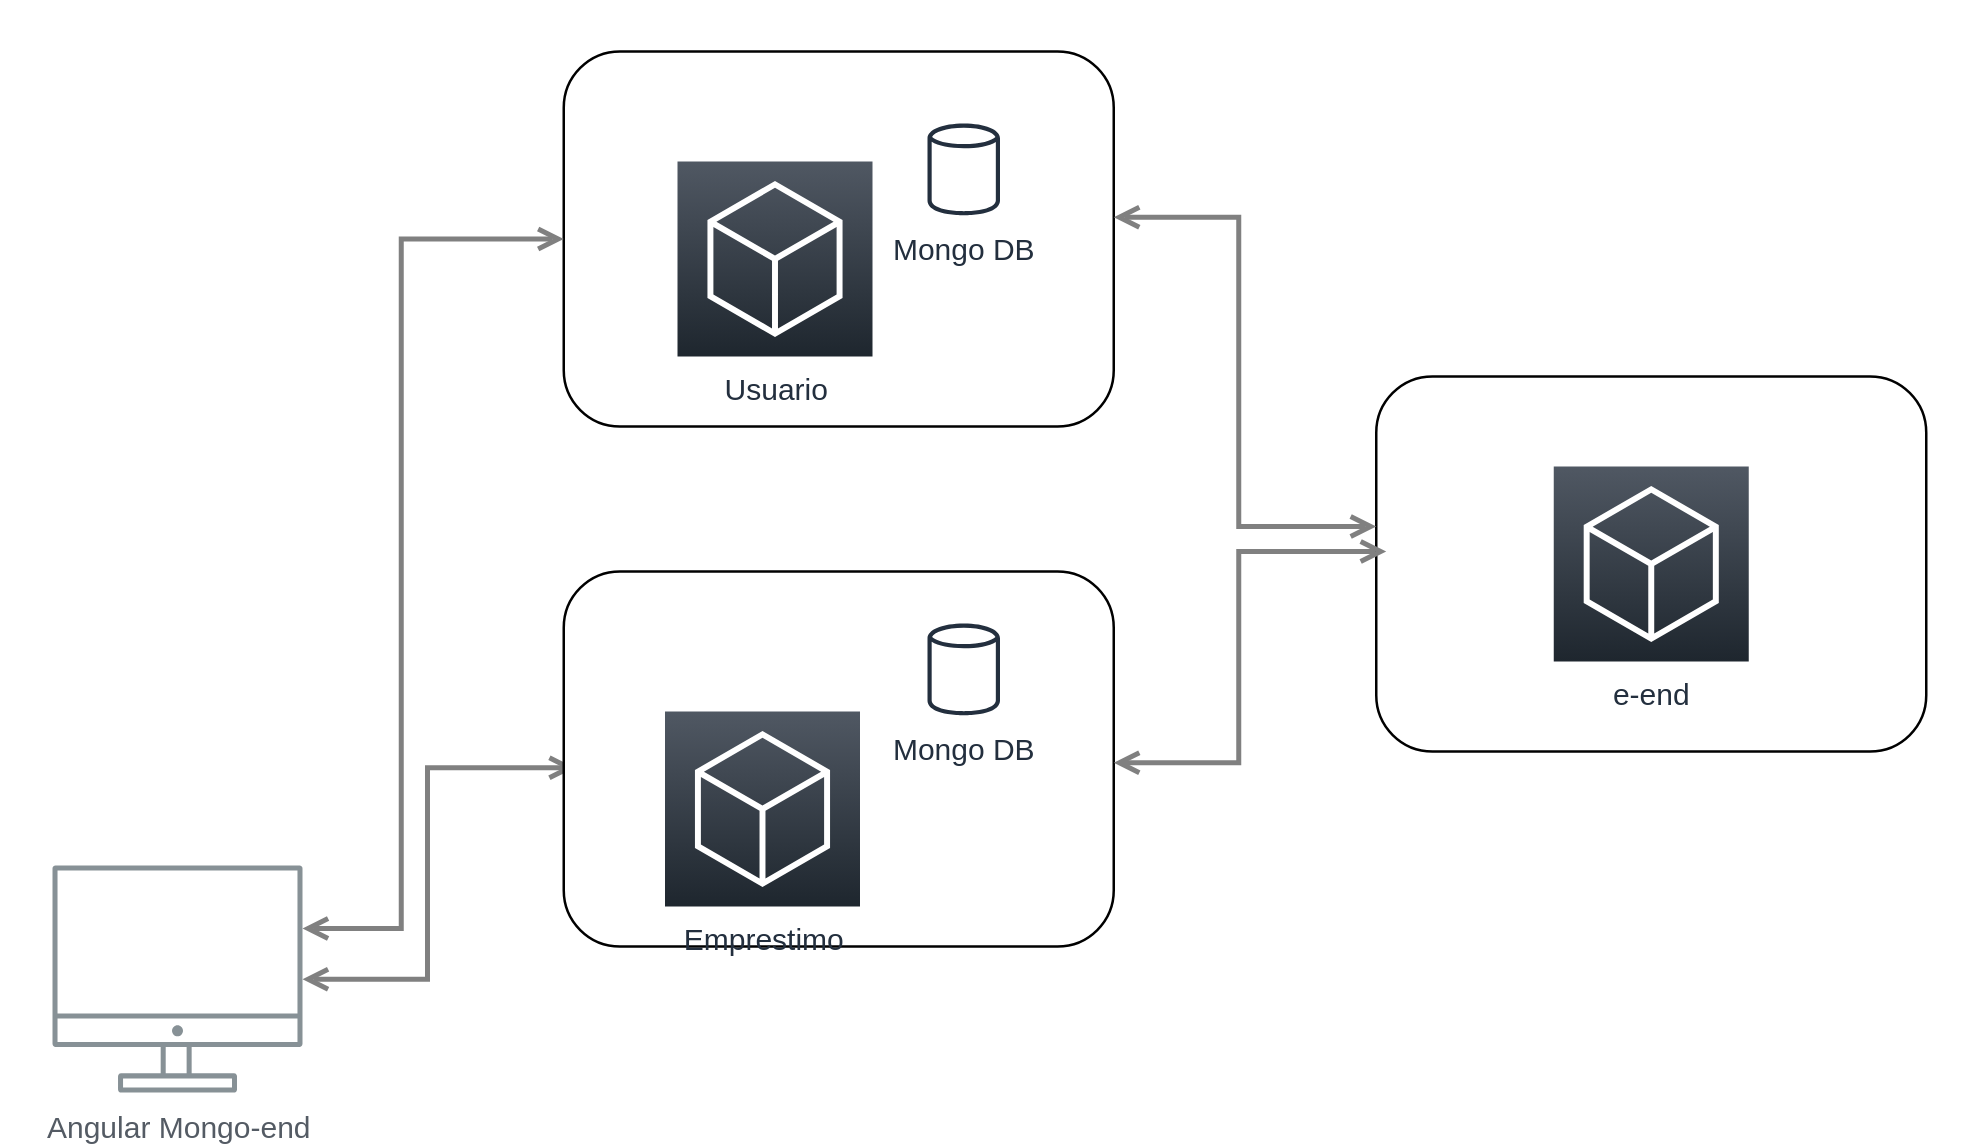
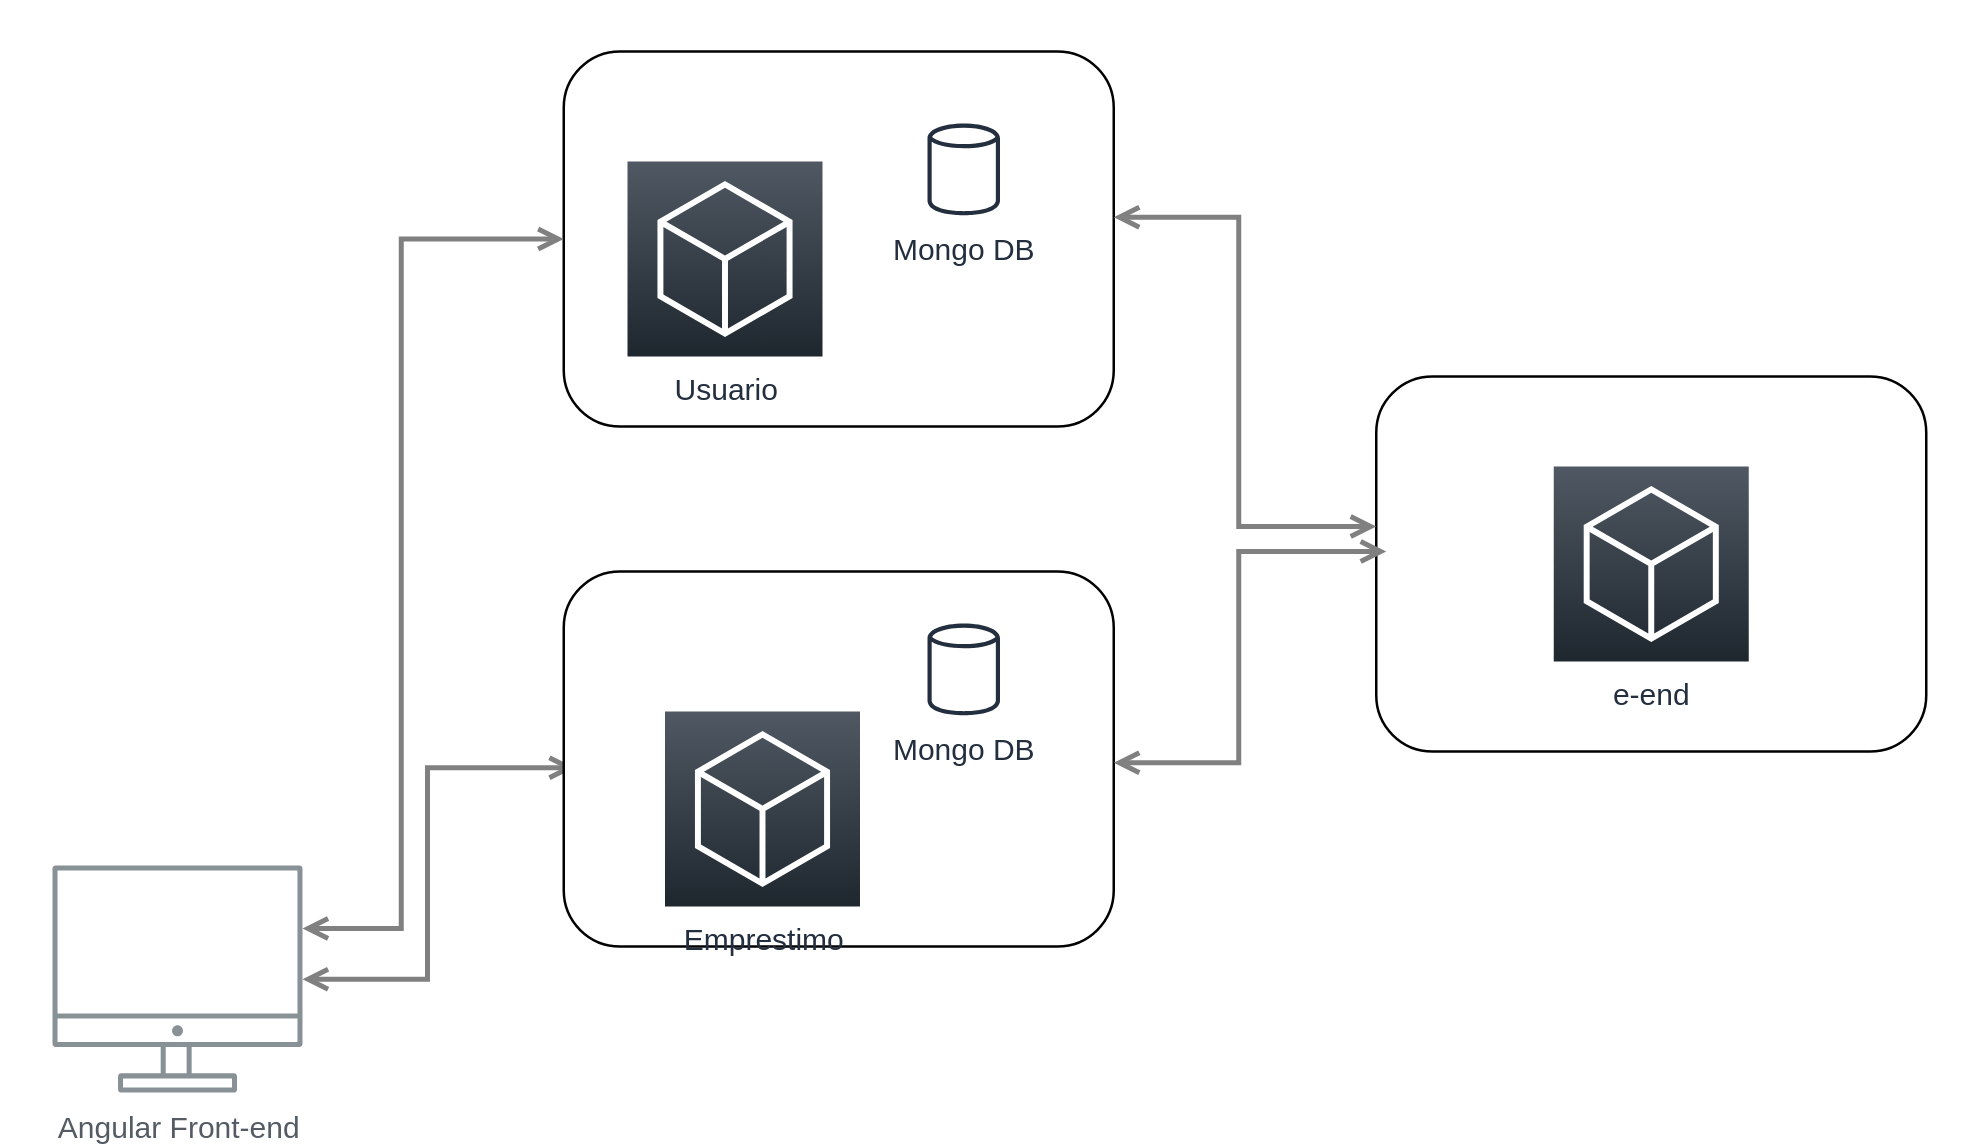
node "Usuario": moved (775, 259) -> (725, 259)
node "Angular Mongo-end": label "Angular Mongo-end" -> "Angular Front-end"
